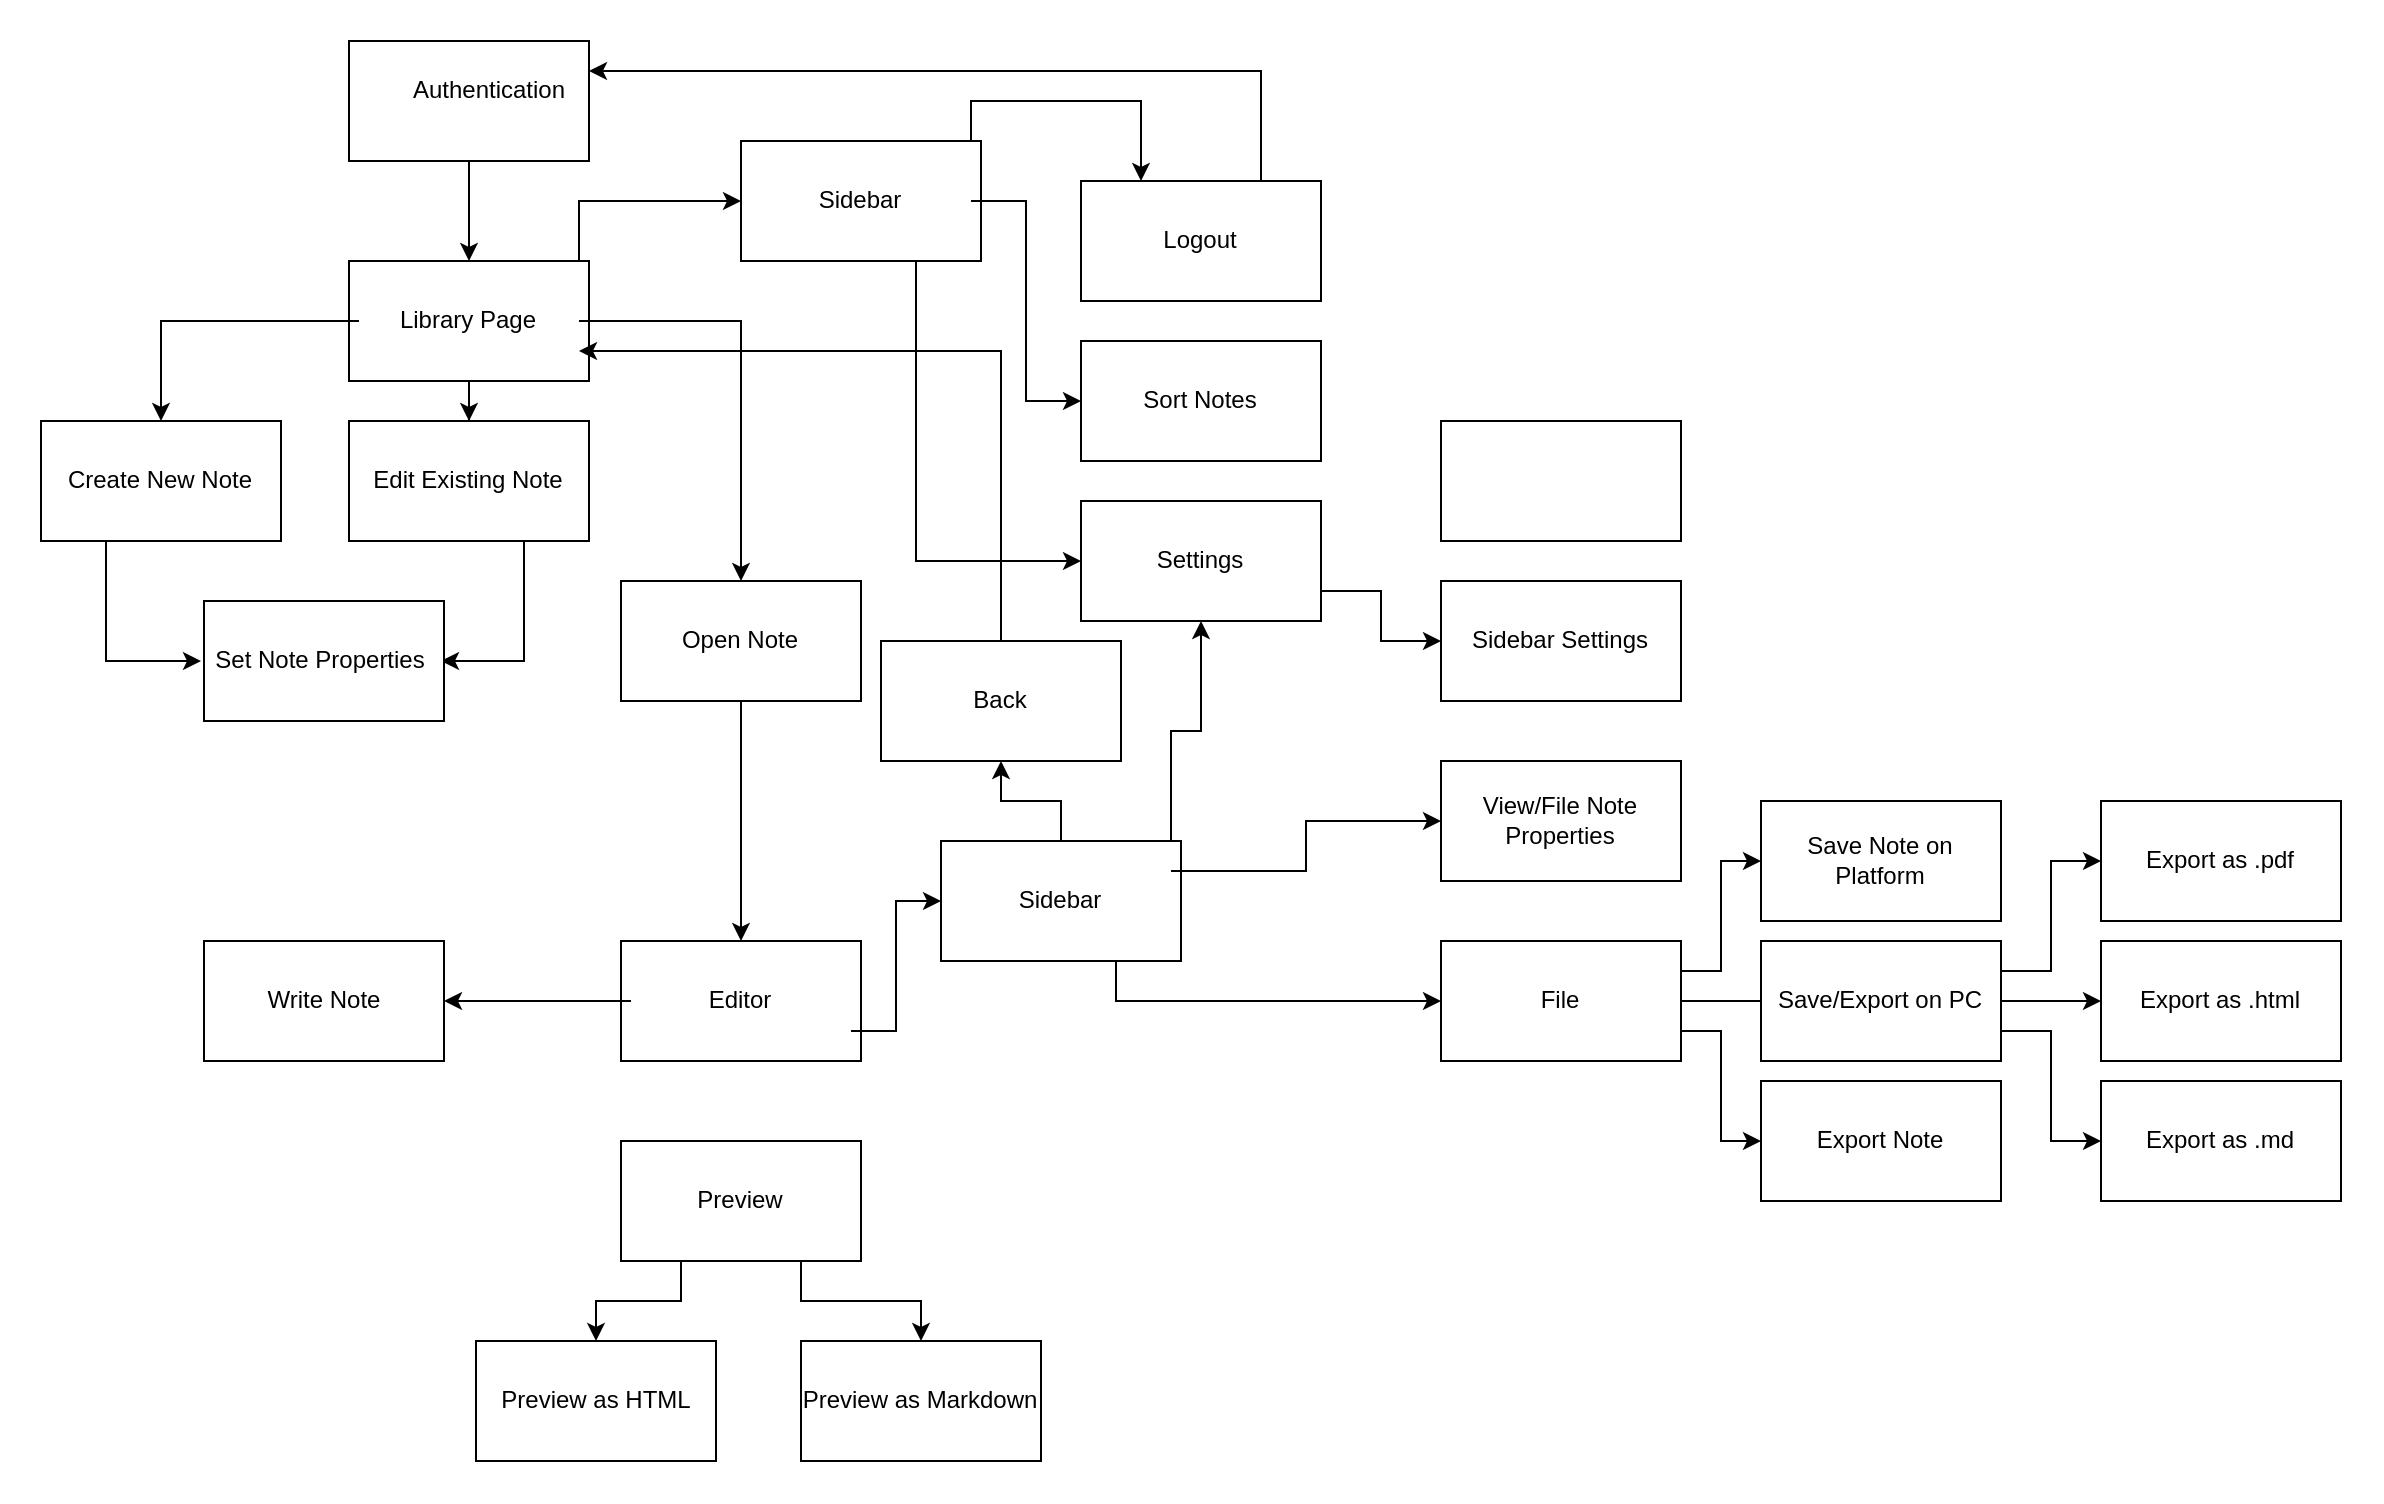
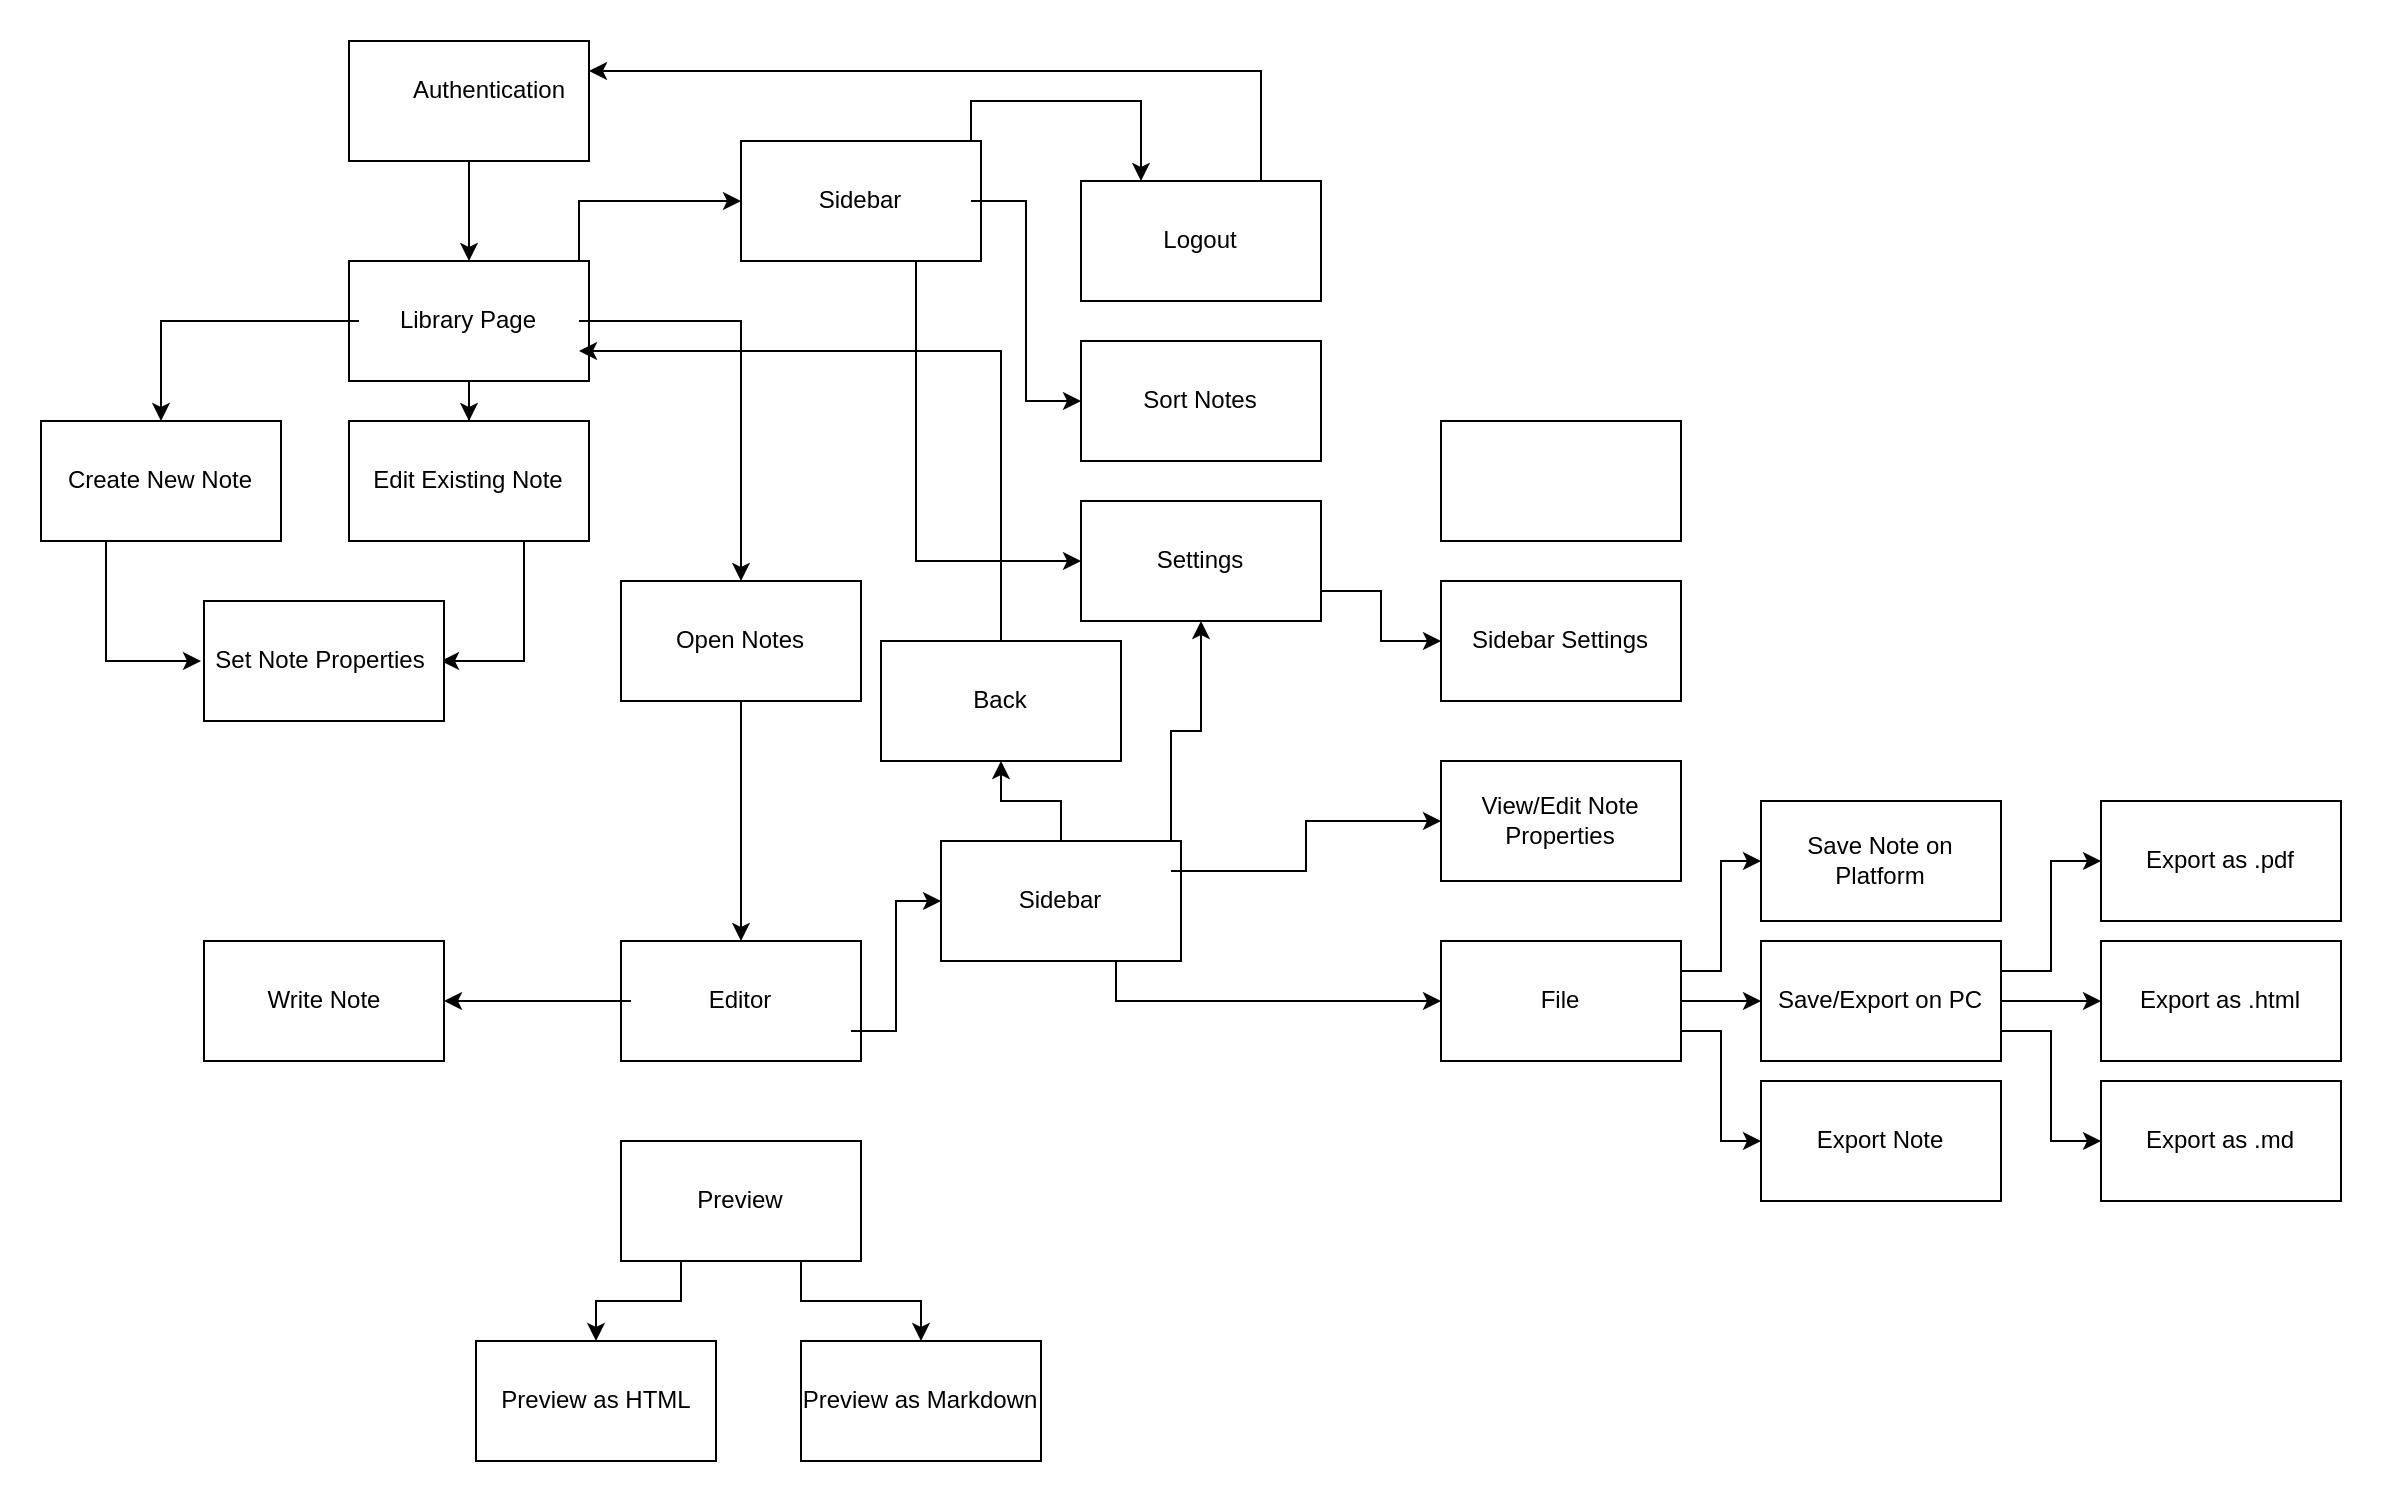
node "Open Note": label "Open Note" -> "Open Notes"
node "View/File Note Properties": label "View/File Note Properties" -> "View/Edit Note Properties"
edge "File" -- "Save/Export on PC": arrowhead none -> classic
